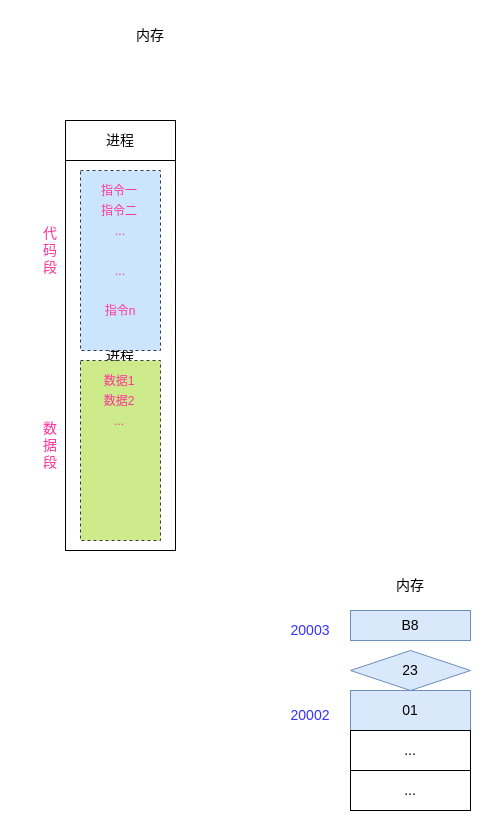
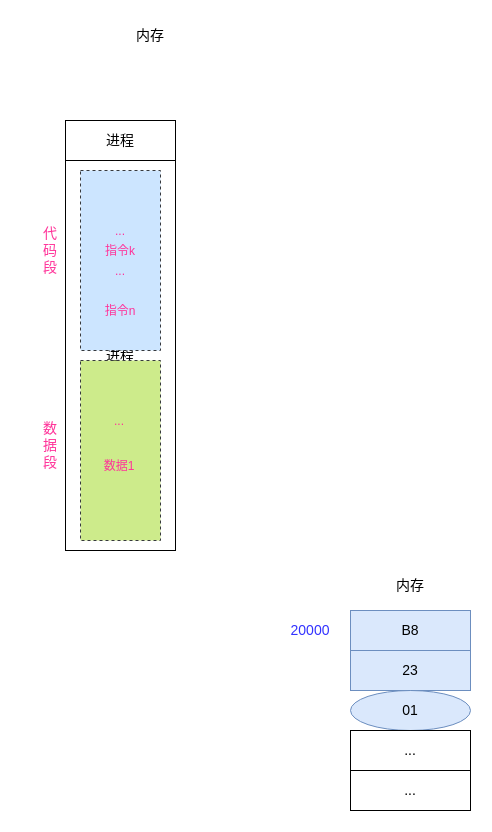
node "指令一": removed
node "指令二": removed
node "指令k": added
node "数据1": moved (120, 381) -> (120, 466)
node "数据2": removed
node "B8": size 120x30 -> 120x40
node "20003": label "20003" -> "20000"
node "23": shape diamond -> rectangle
node "01": shape rectangle -> ellipse
node "20002": removed
